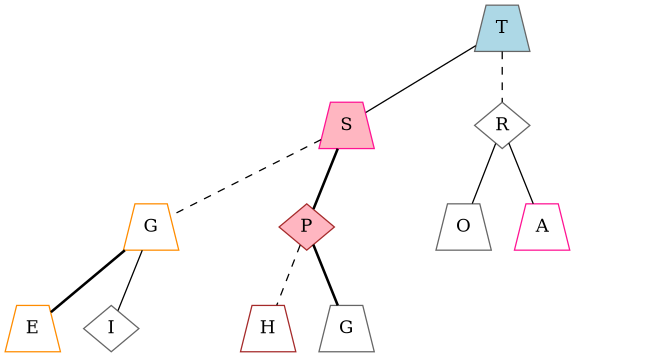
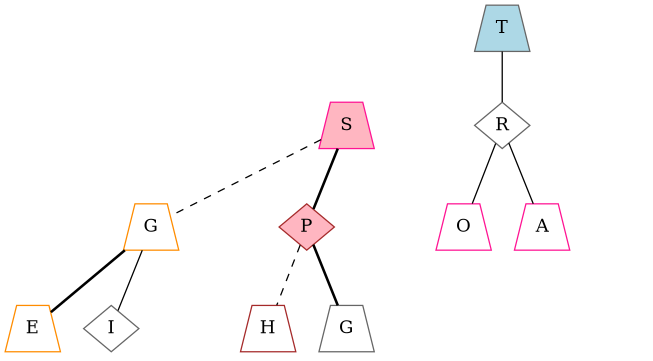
edge "T" -- "R": style dashed -> solid
edge "T" -- "S": removed
node "O": color gray40 -> deeppink
